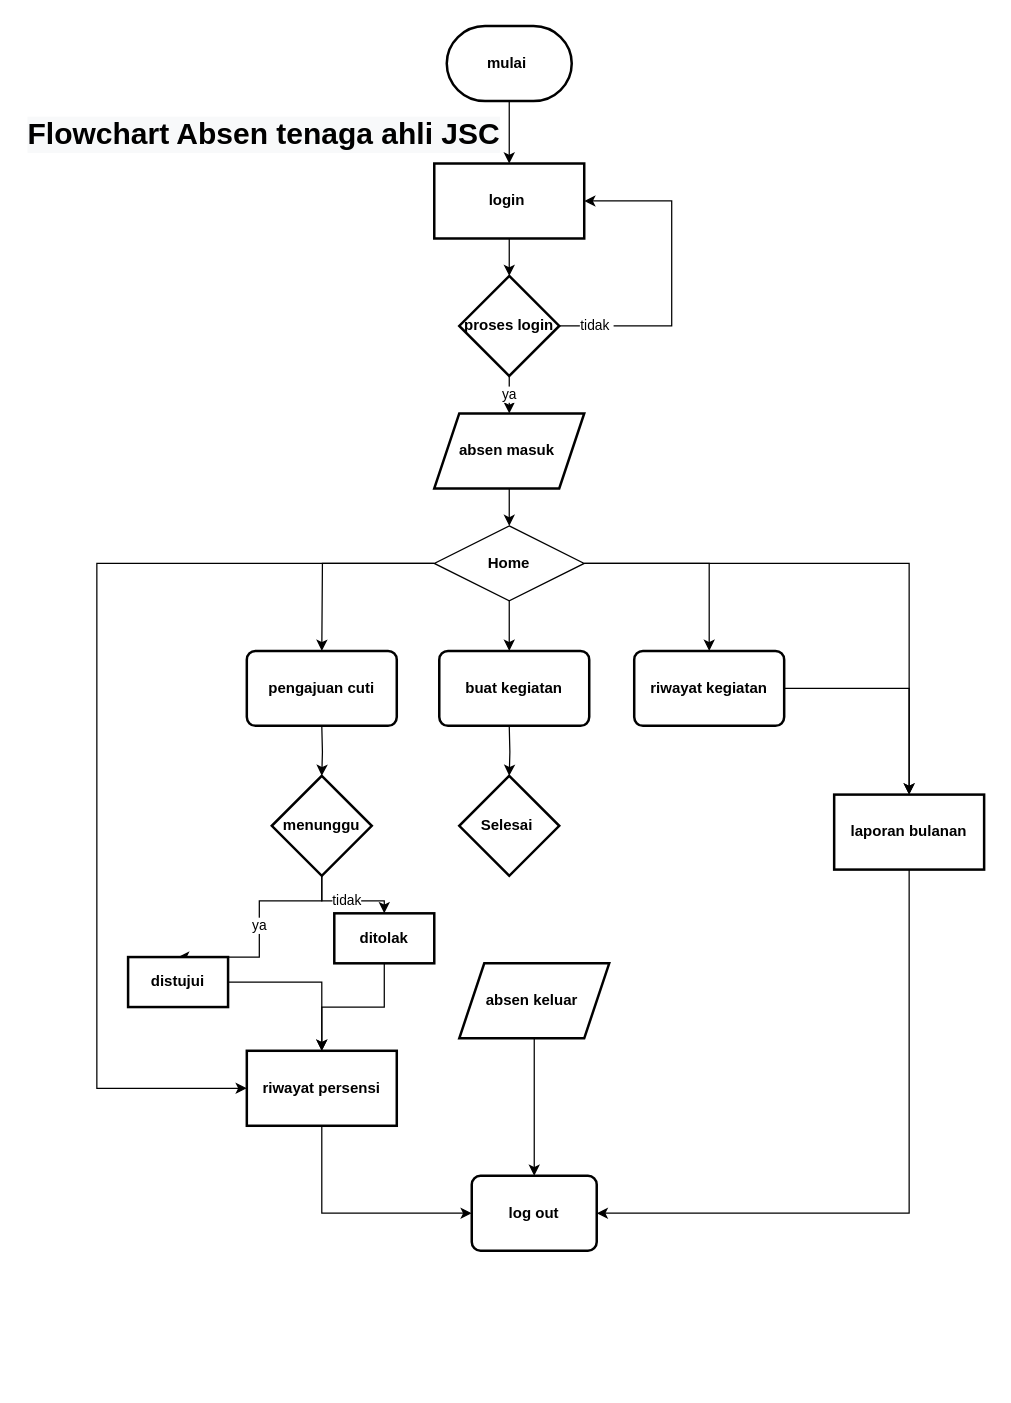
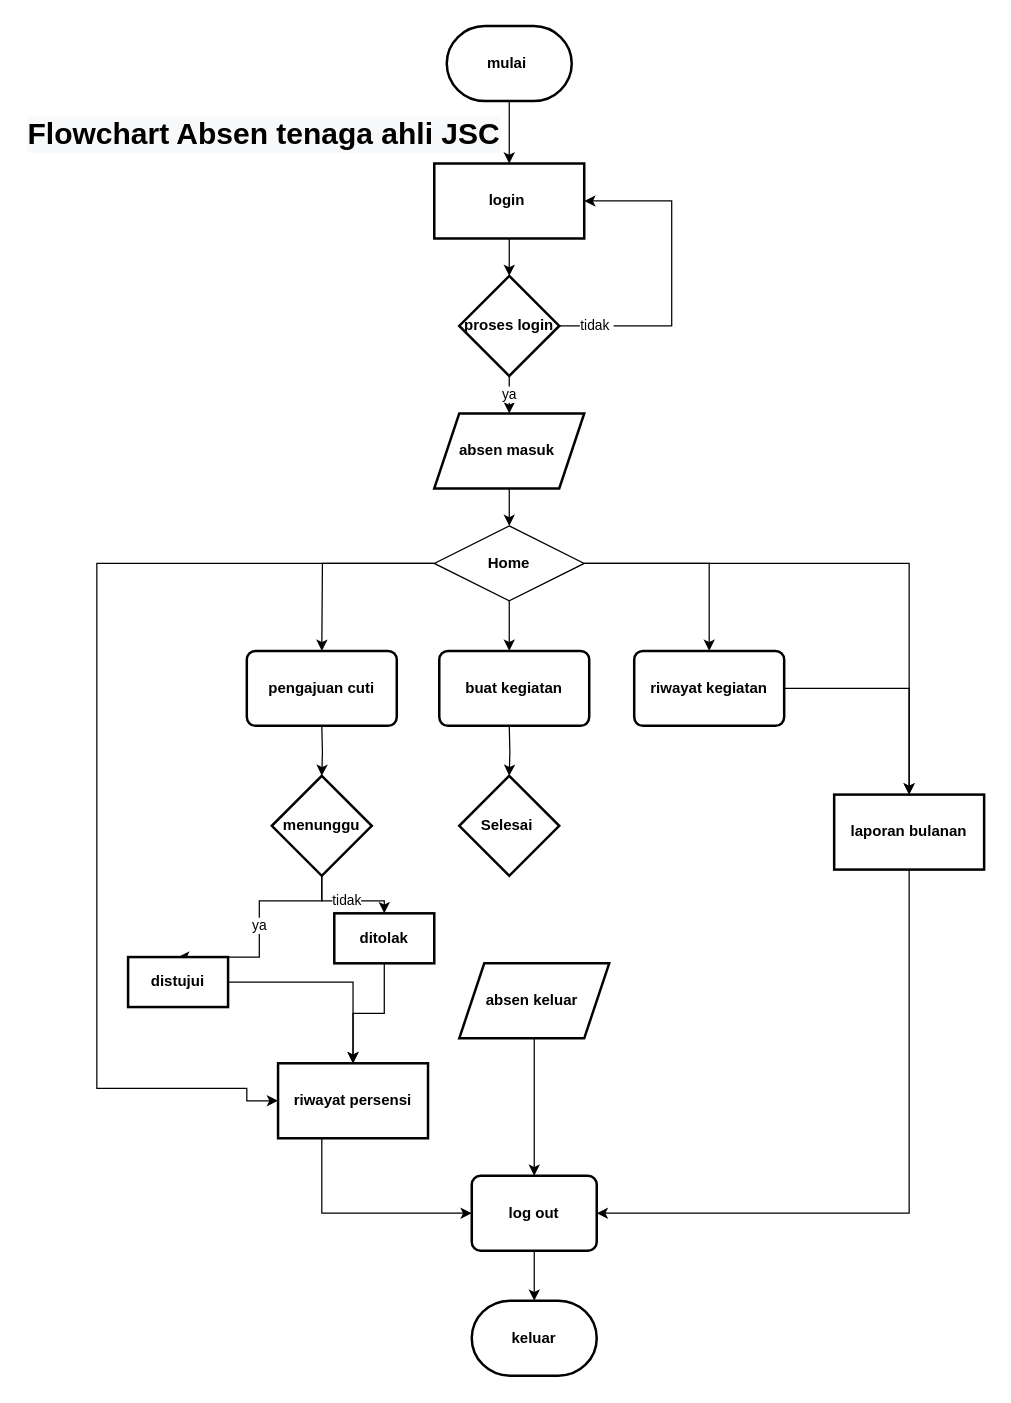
node "riwayat persensi": moved (322, 1088) -> (353, 1101)
edge "log out" -> "keluar": added
node "keluar": added
